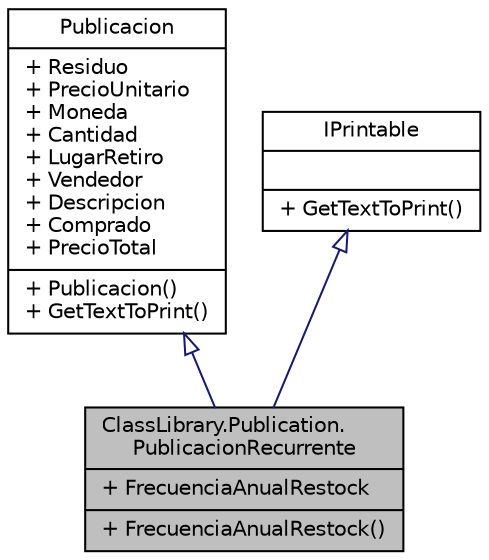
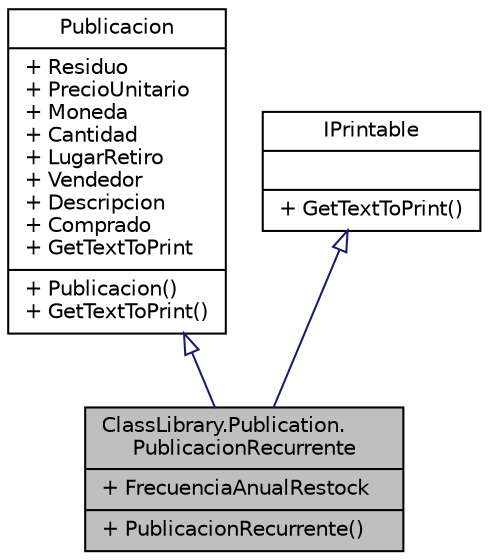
node "Publicacion": text "+ PrecioTotal" -> "+ GetTextToPrint"
node "ClassLibrary.Publication.": text "+ FrecuenciaAnualRestock()" -> "+ PublicacionRecurrente()"
